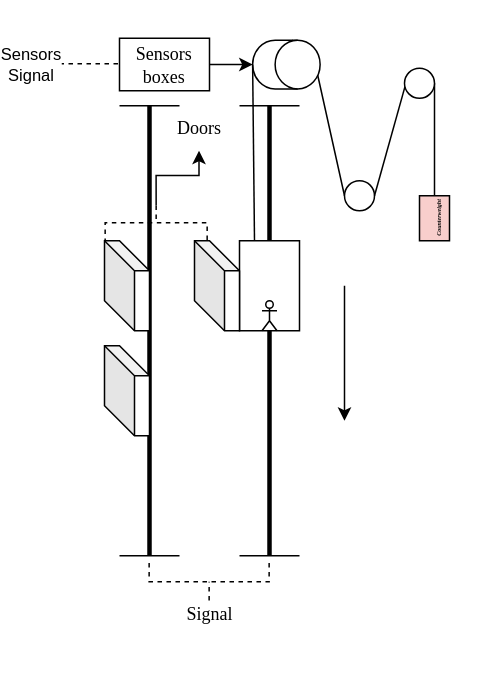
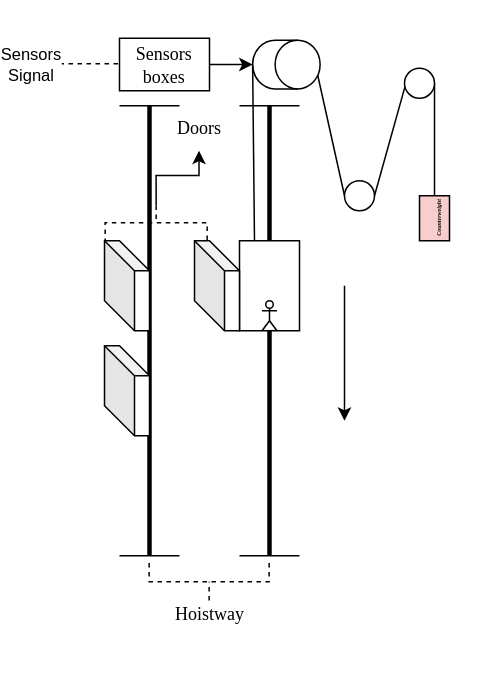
node "Signal": label "Signal" -> "Hoistway"
